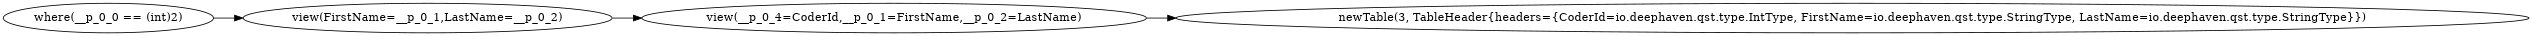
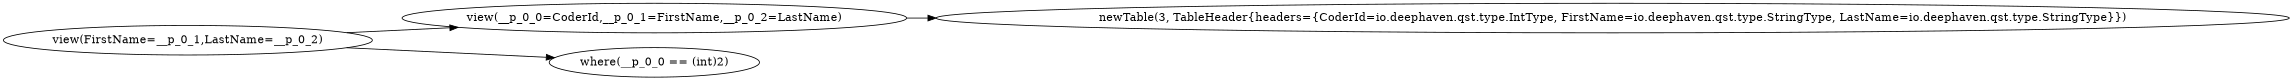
edge "where(__p_0_0 == (int)2)" -> "view(FirstName=__p_0_1,LastName=__p_0_2)": reversed
node "view(__p_0_4=CoderId,__p_0_1=FirstName,__p_0_2=LastName)": label "view(__p_0_4=CoderId,__p_0_1=FirstName,__p_0_2=LastName)" -> "view(__p_0_0=CoderId,__p_0_1=FirstName,__p_0_2=LastName)"
